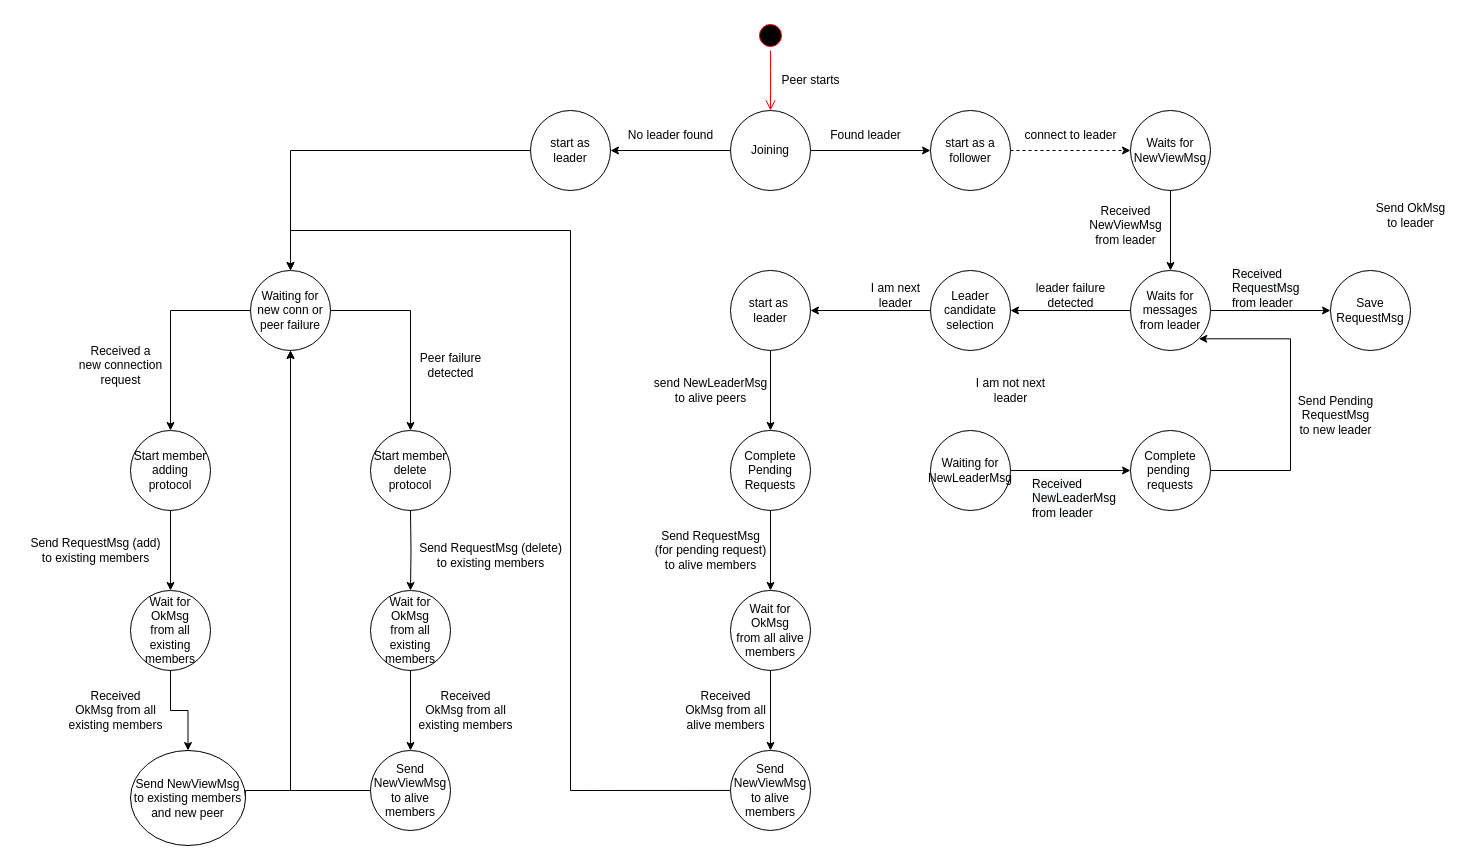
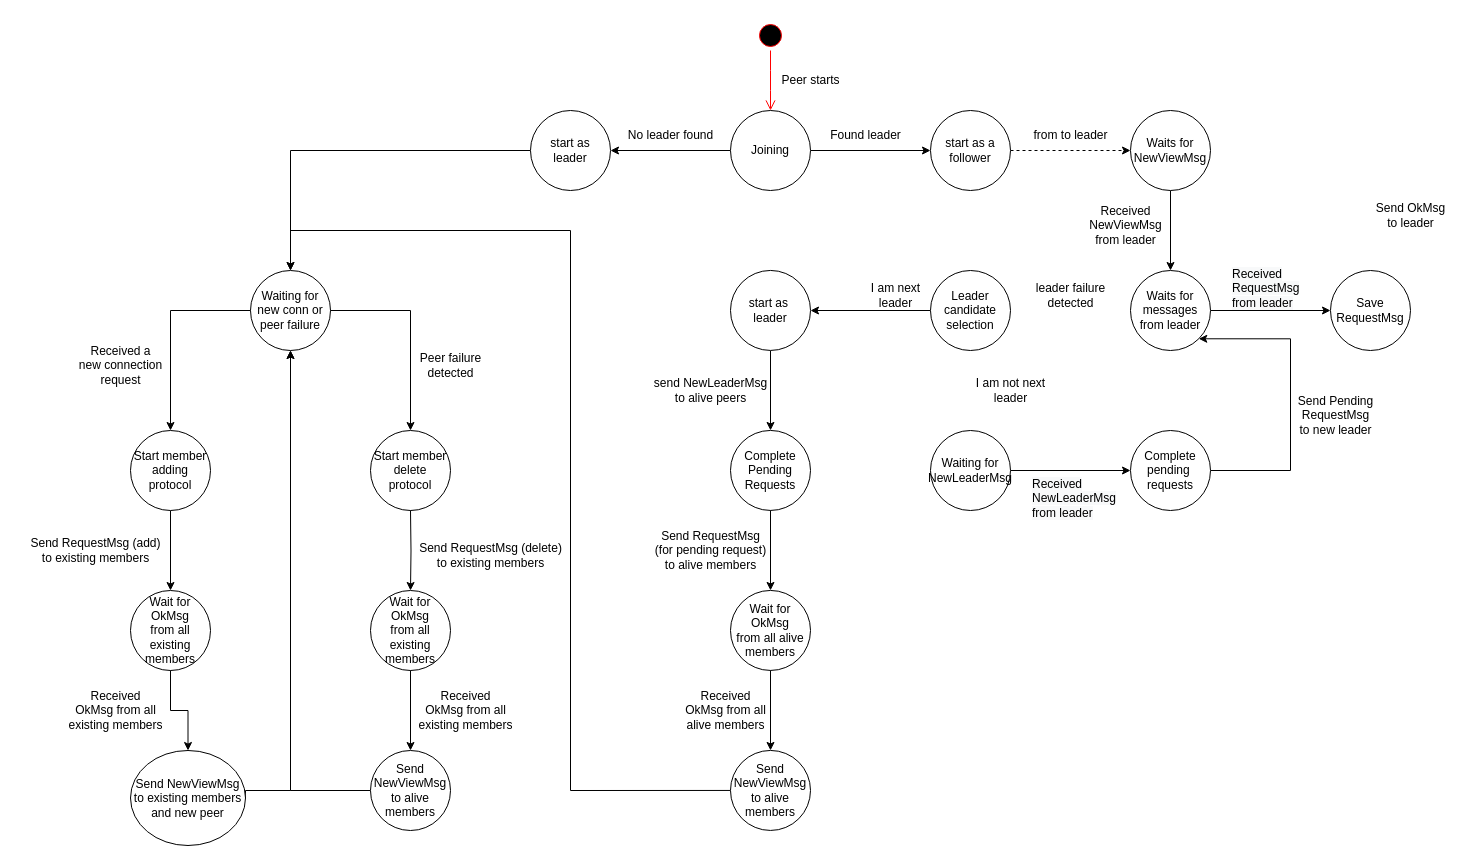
node "connect to leader": label "connect to leader" -> "from to leader"
edge "Waits for messages from leader" -> "Leader candidate selection": removed
